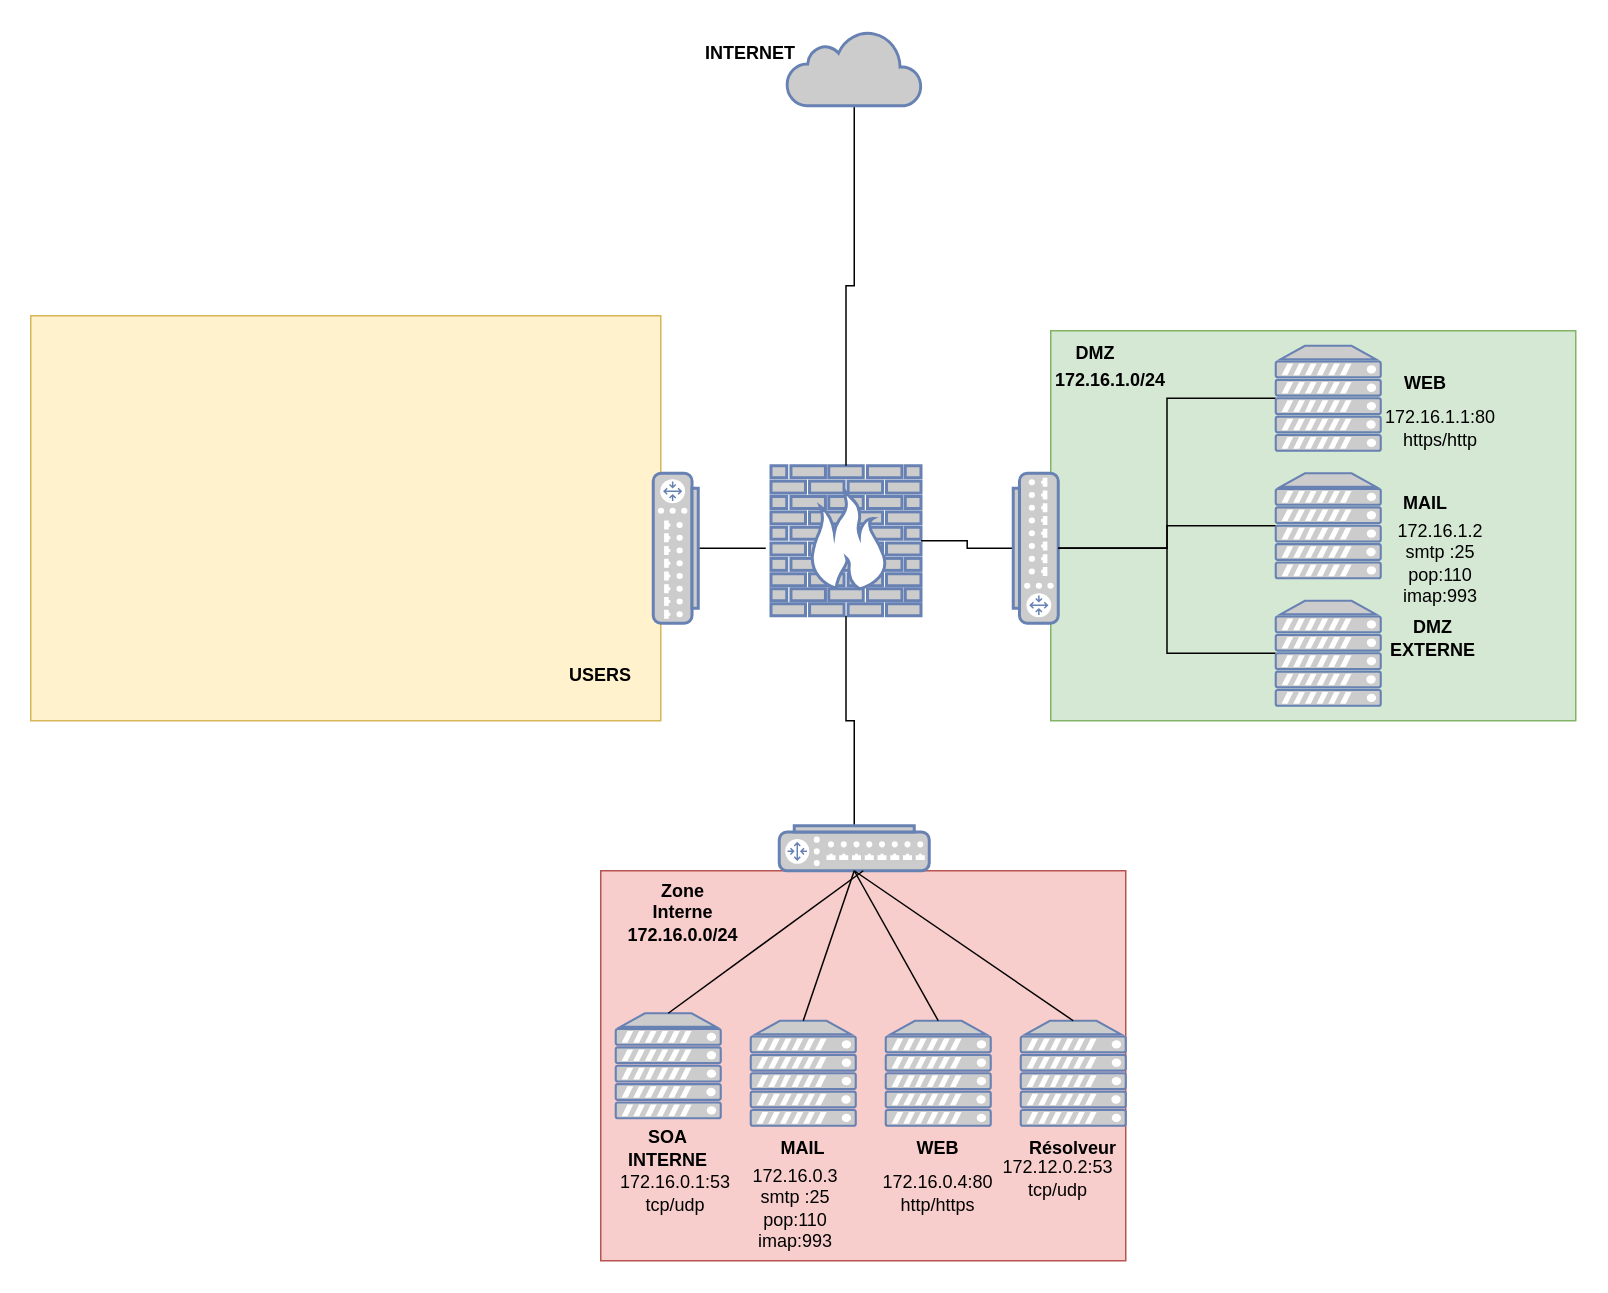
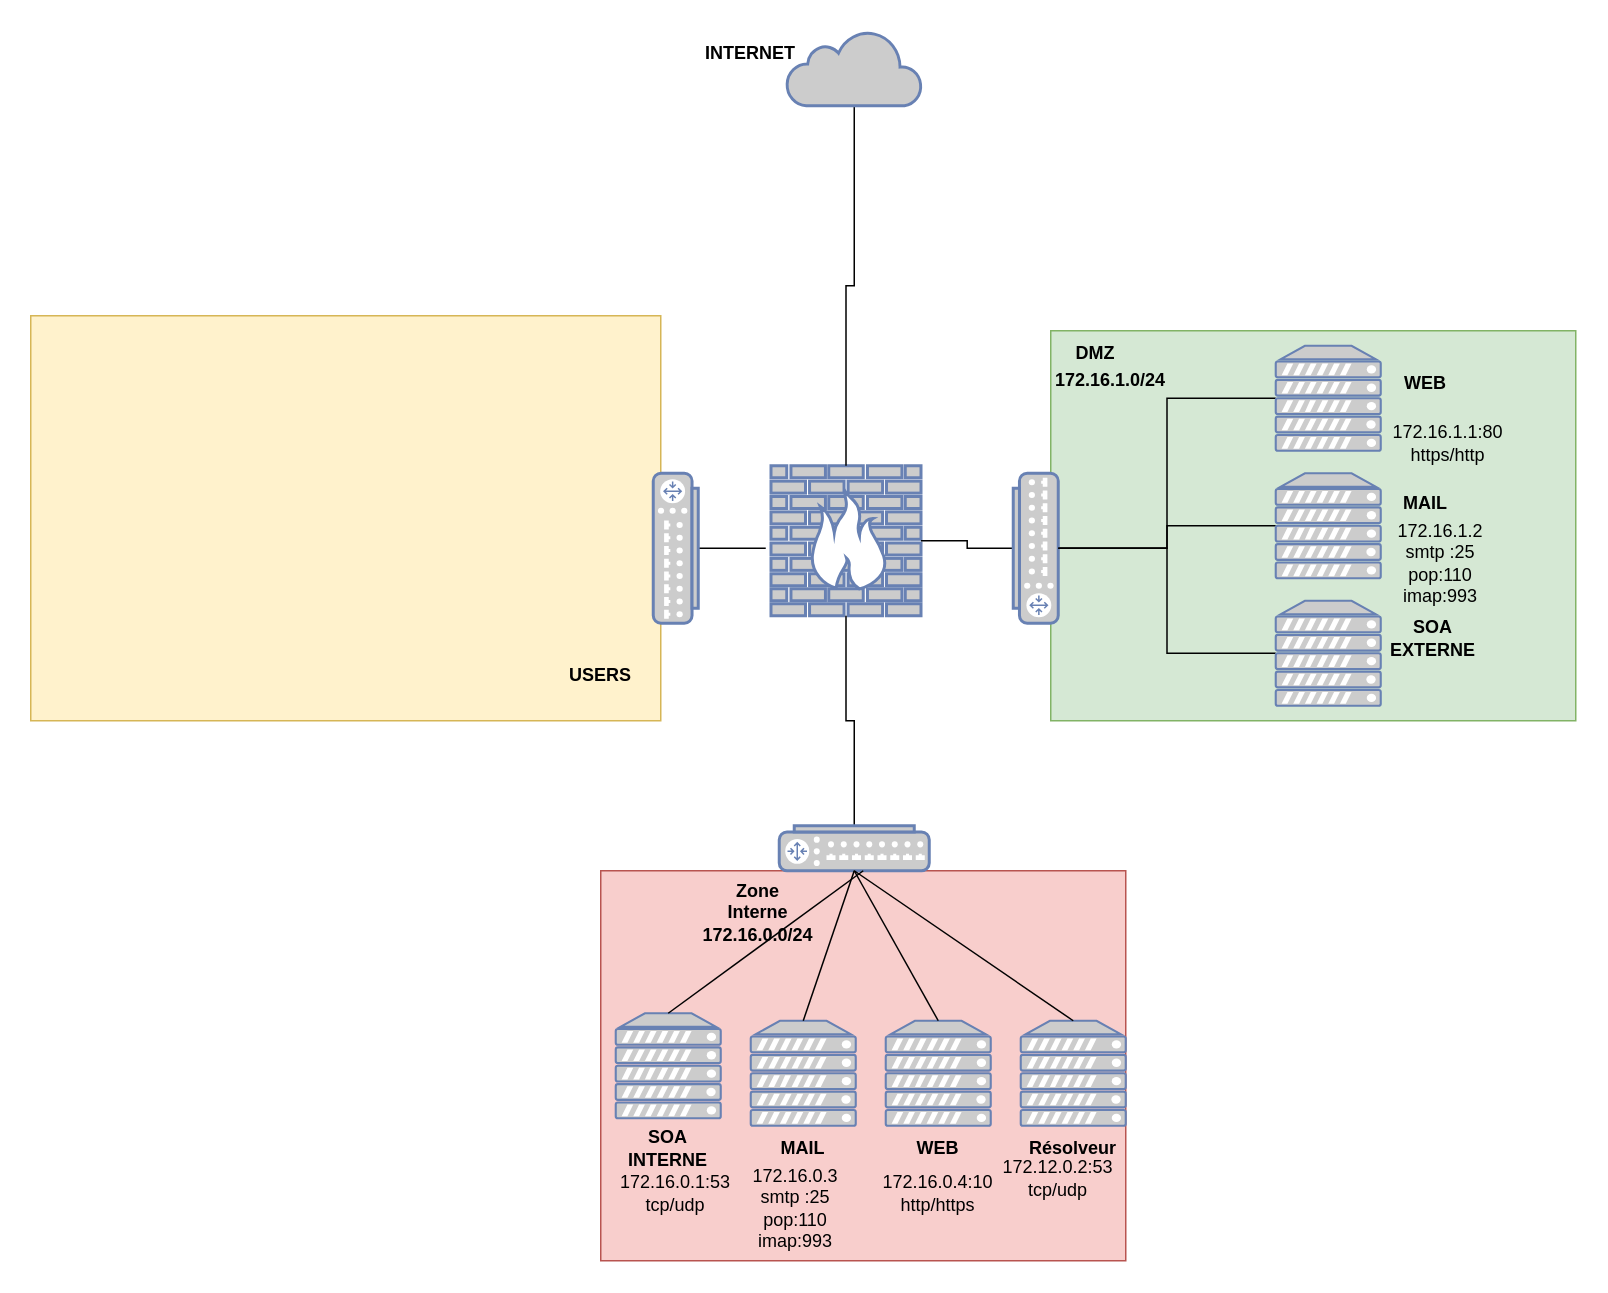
node "172.16.1.1:80 https/http": moved (1441, 428) -> (1448, 443)
node "DMZ EXTERNE": label "DMZ EXTERNE" -> "SOA EXTERNE"
node "Zone Interne 172.16.0.0/24": moved (683, 923) -> (758, 923)
node "172.16.0.4:80 http/https": label "172.16.0.4:80 http/https" -> "172.16.0.4:10 http/https"
